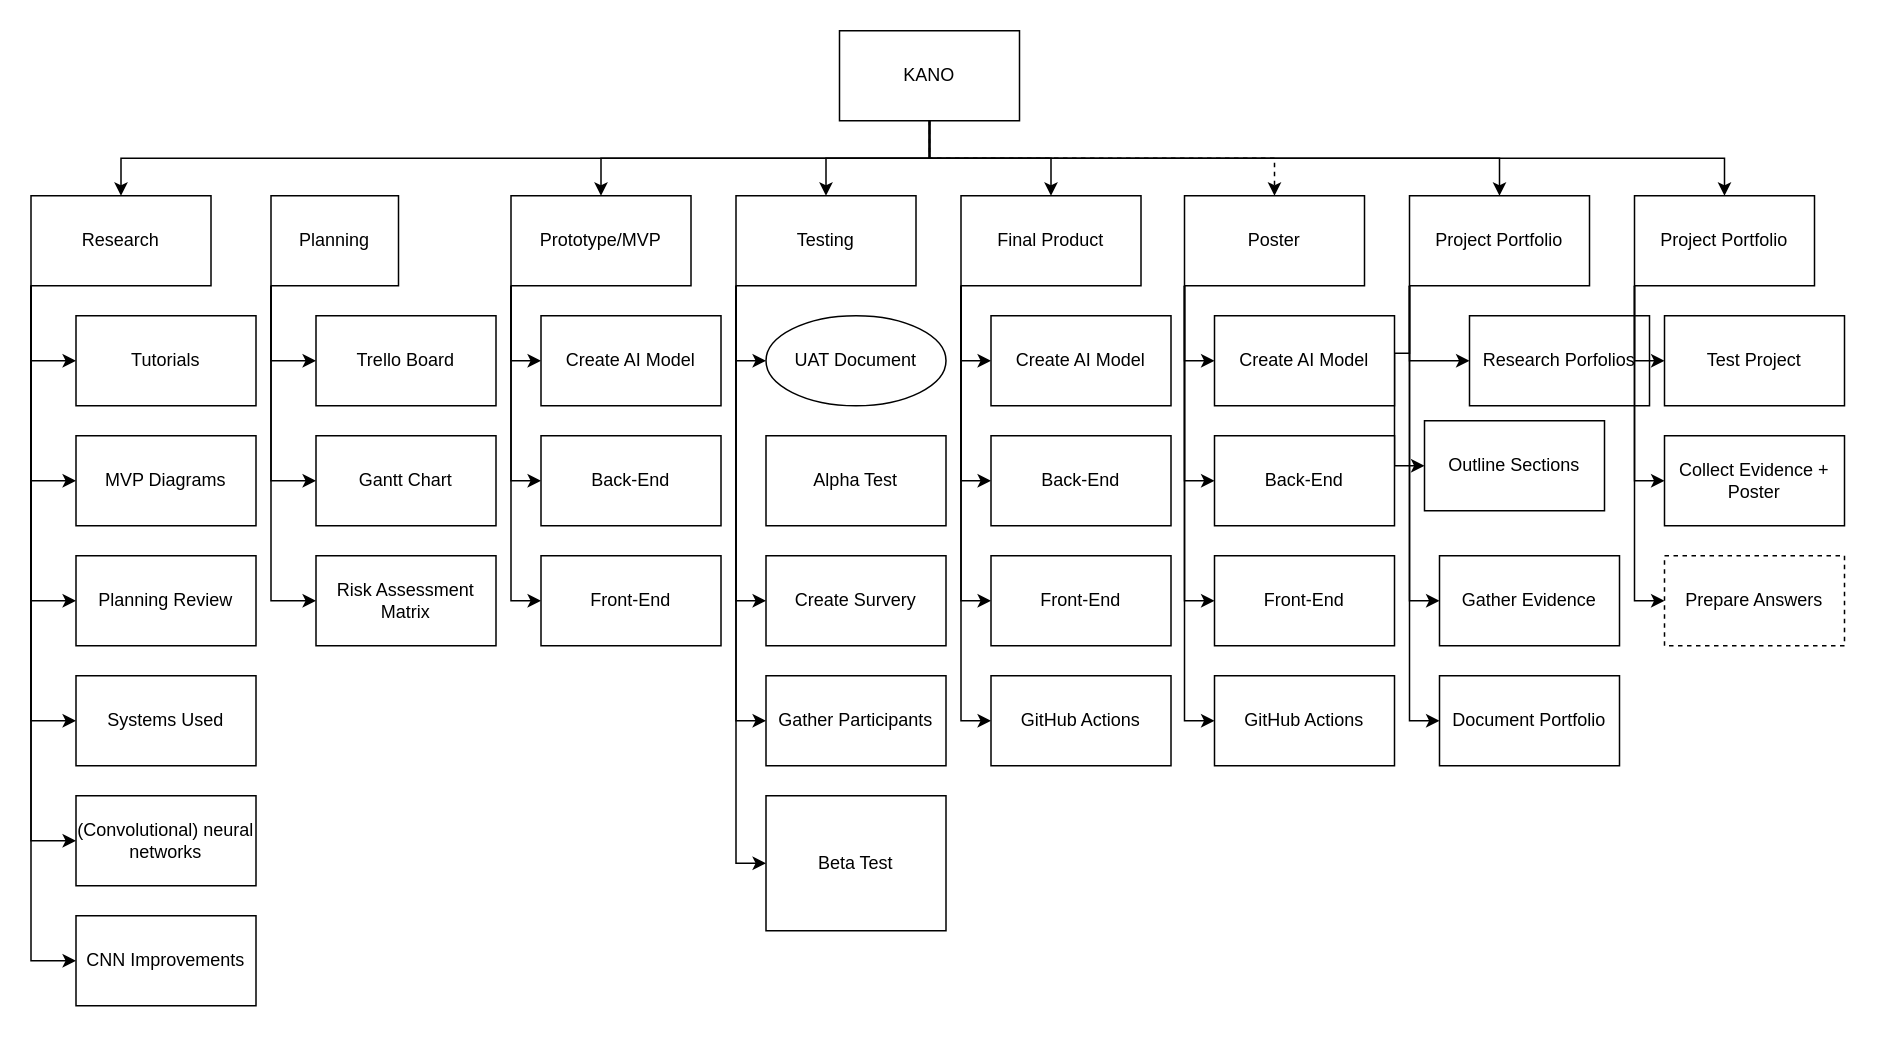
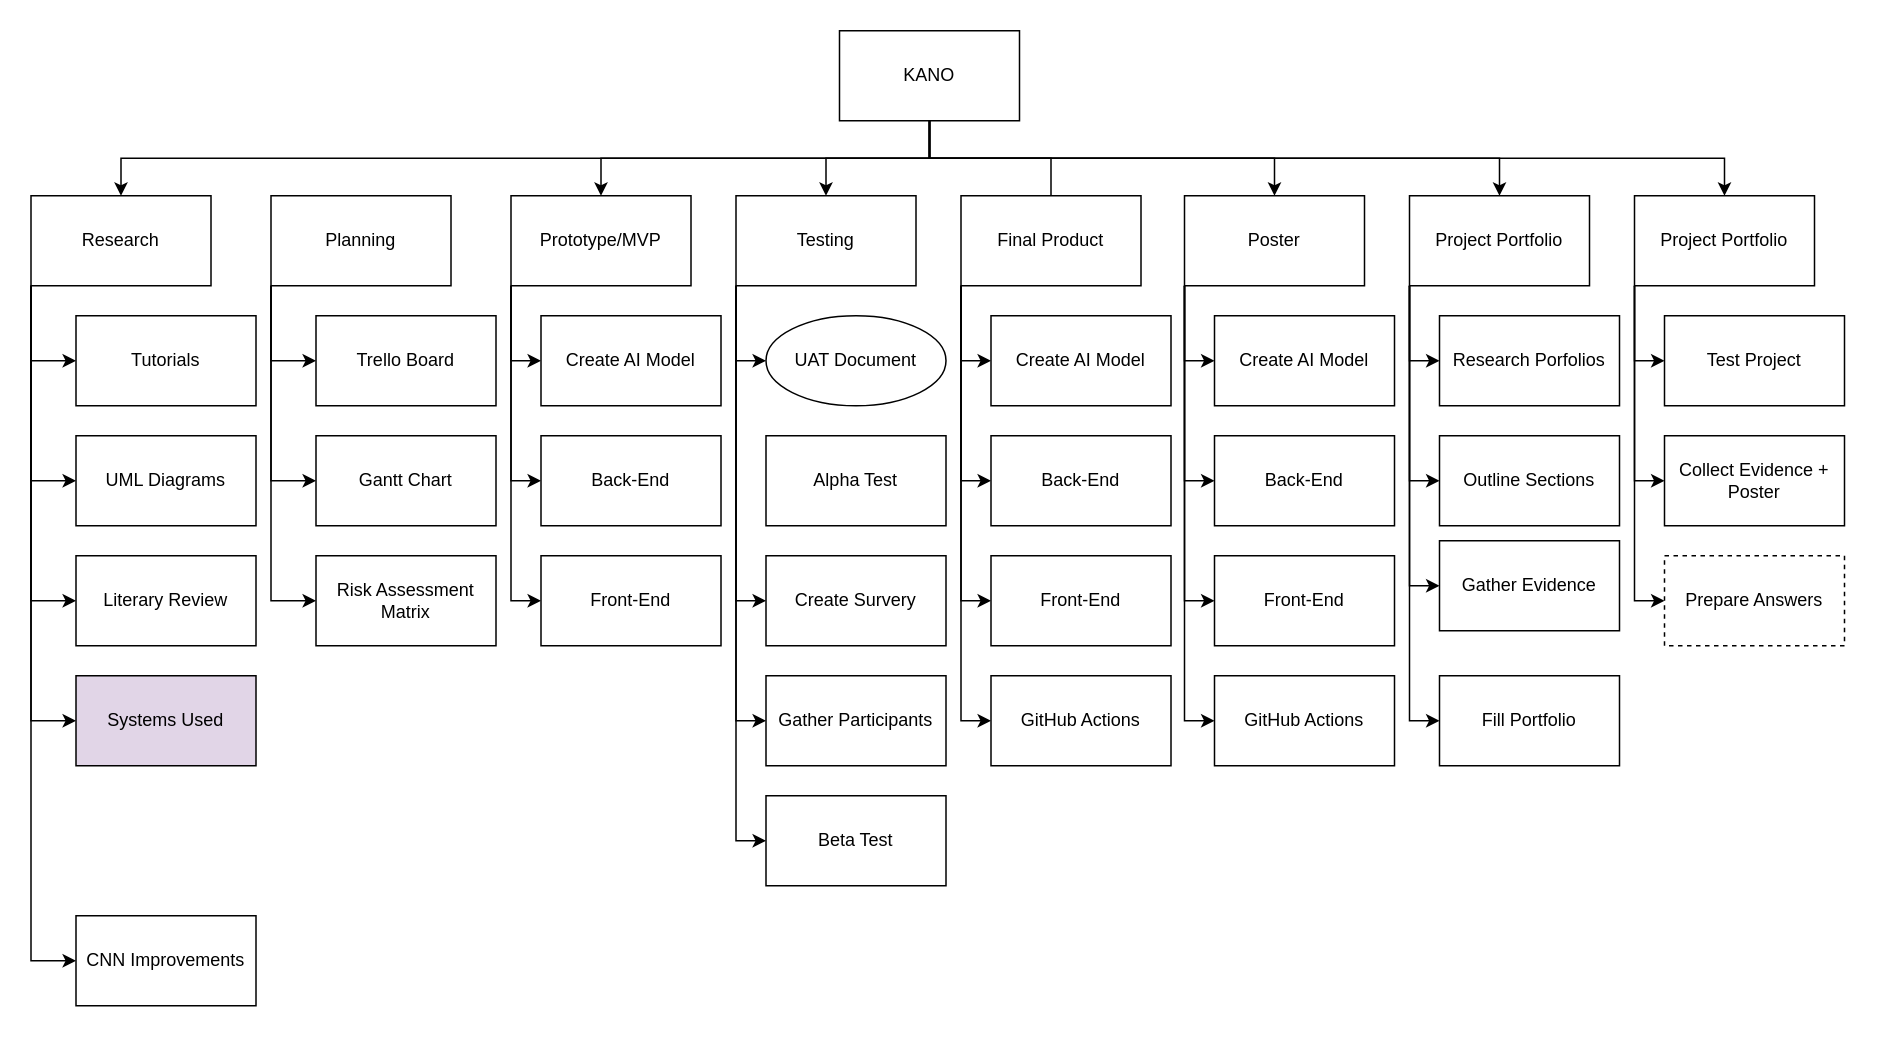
edge "KANO" -> "Poster": style dashed -> solid
edge "KANO" -> "Final Product": arrowhead classic -> none
node "Planning": size 128x90 -> 180x90
node "Research Porfolios": moved (1559, 361) -> (1529, 361)
node "Outline Sections": moved (1514, 466) -> (1529, 481)
node "MVP Diagrams": label "MVP Diagrams" -> "UML Diagrams"
node "Planning Review": label "Planning Review" -> "Literary Review"
node "Gather Evidence": moved (1529, 601) -> (1529, 586)
node "Systems Used": fillcolor #ffffff -> #e1d5e7
node "Document Portfolio": label "Document Portfolio" -> "Fill Portfolio"
edge "Research" -> "(Convolutional) neural networks": removed
node "(Convolutional) neural networks": removed
node "Beta Test": size 180x135 -> 180x90
